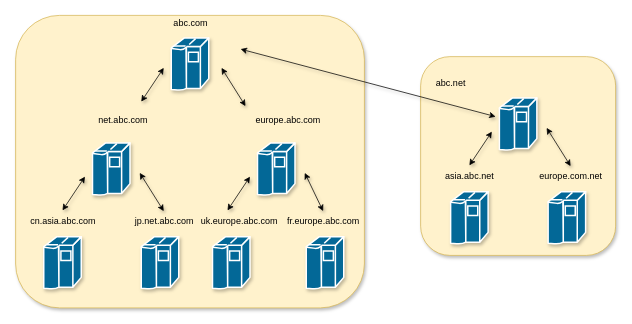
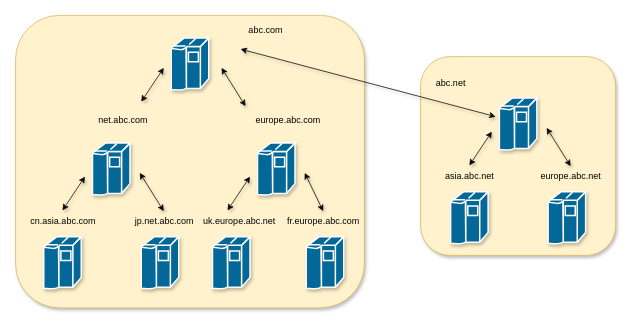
node "abc.com": moved (190, 23) -> (265, 30)
node "europe.com.net": label "europe.com.net" -> "europe.abc.net"
node "uk.europe.abc.com": label "uk.europe.abc.com" -> "uk.europe.abc.net"
